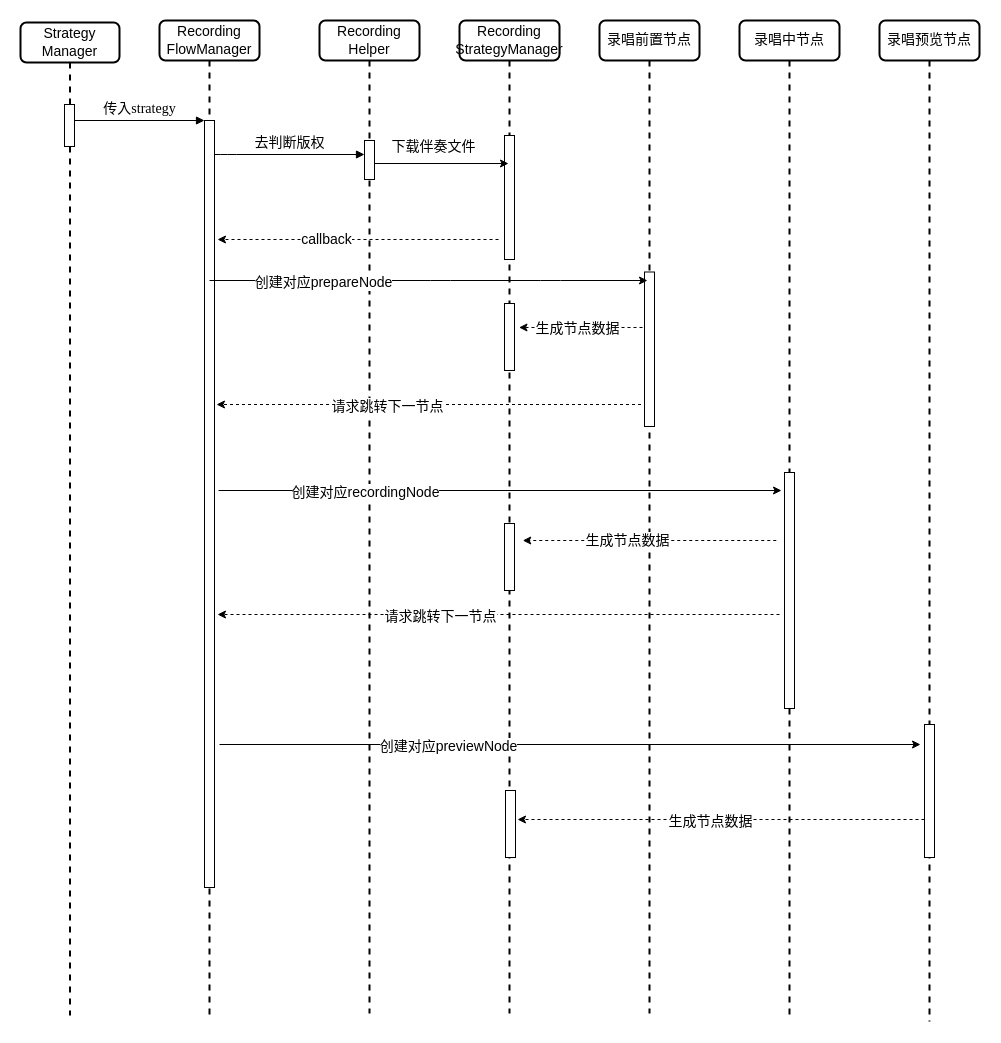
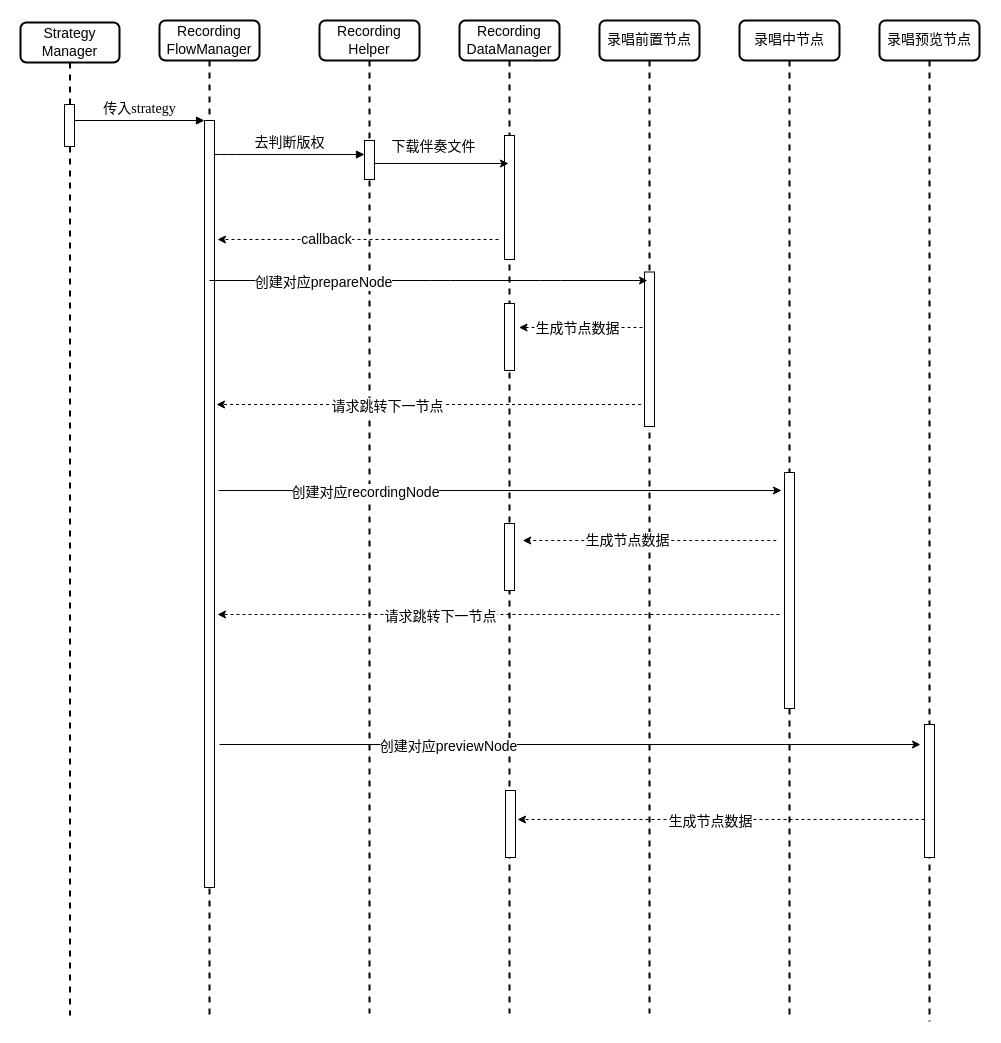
node "RecordingStrategyManager": label "RecordingStrategyManager" -> "RecordingDataManager"
